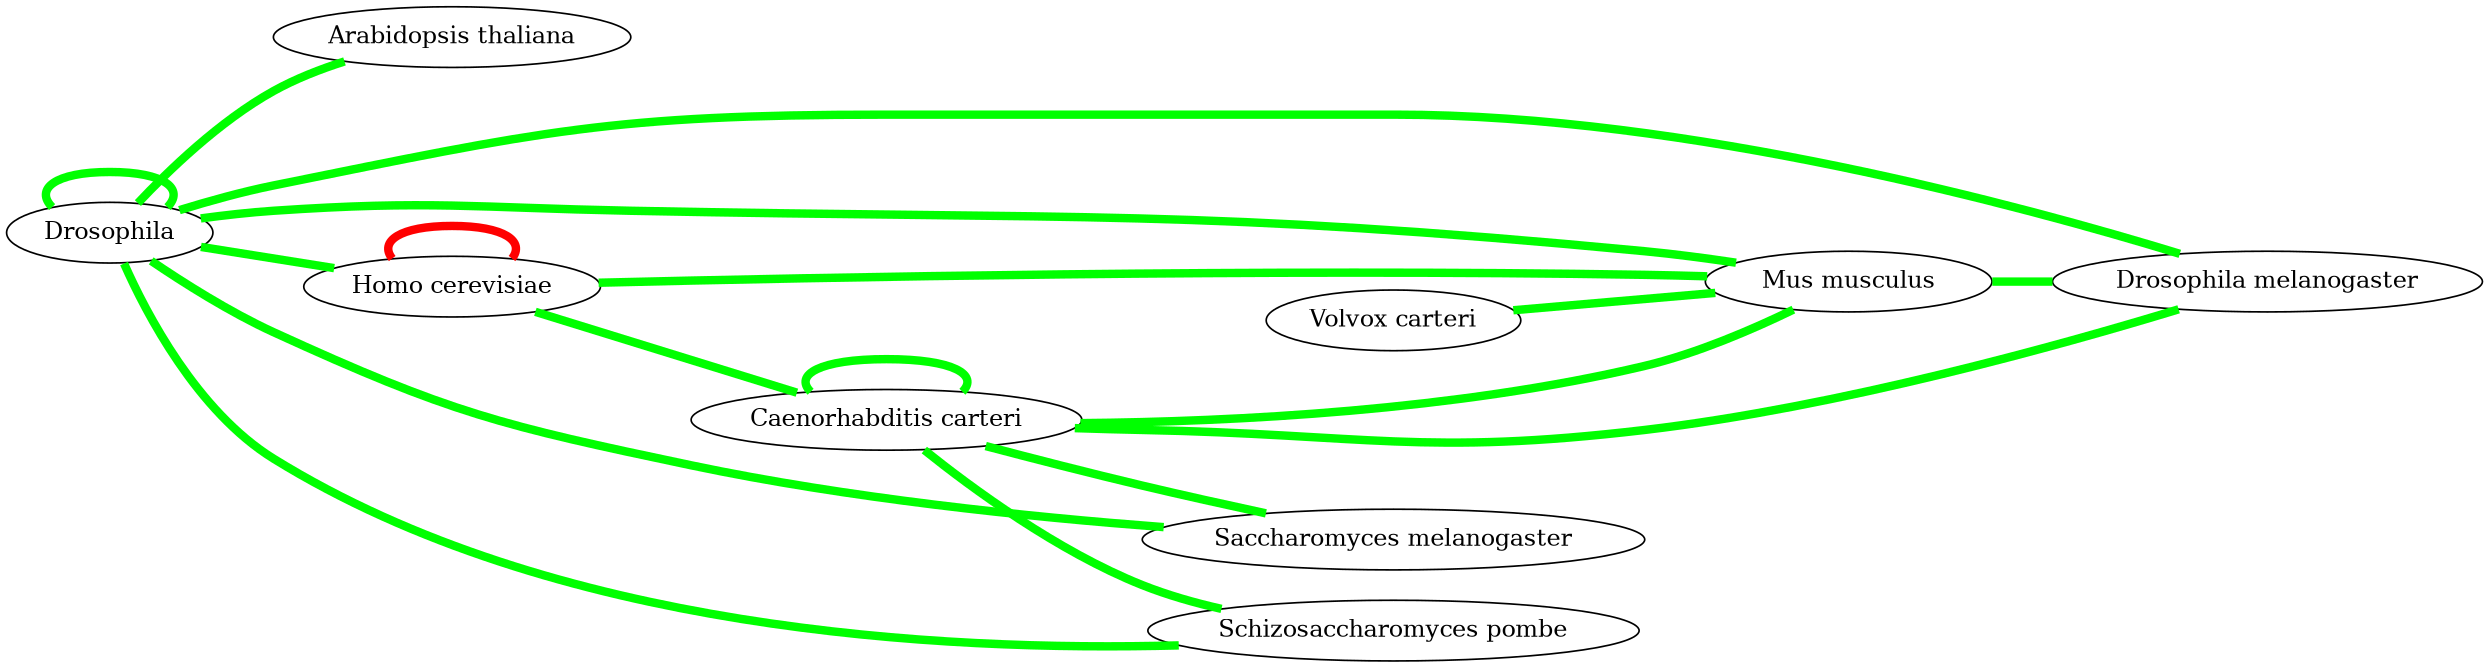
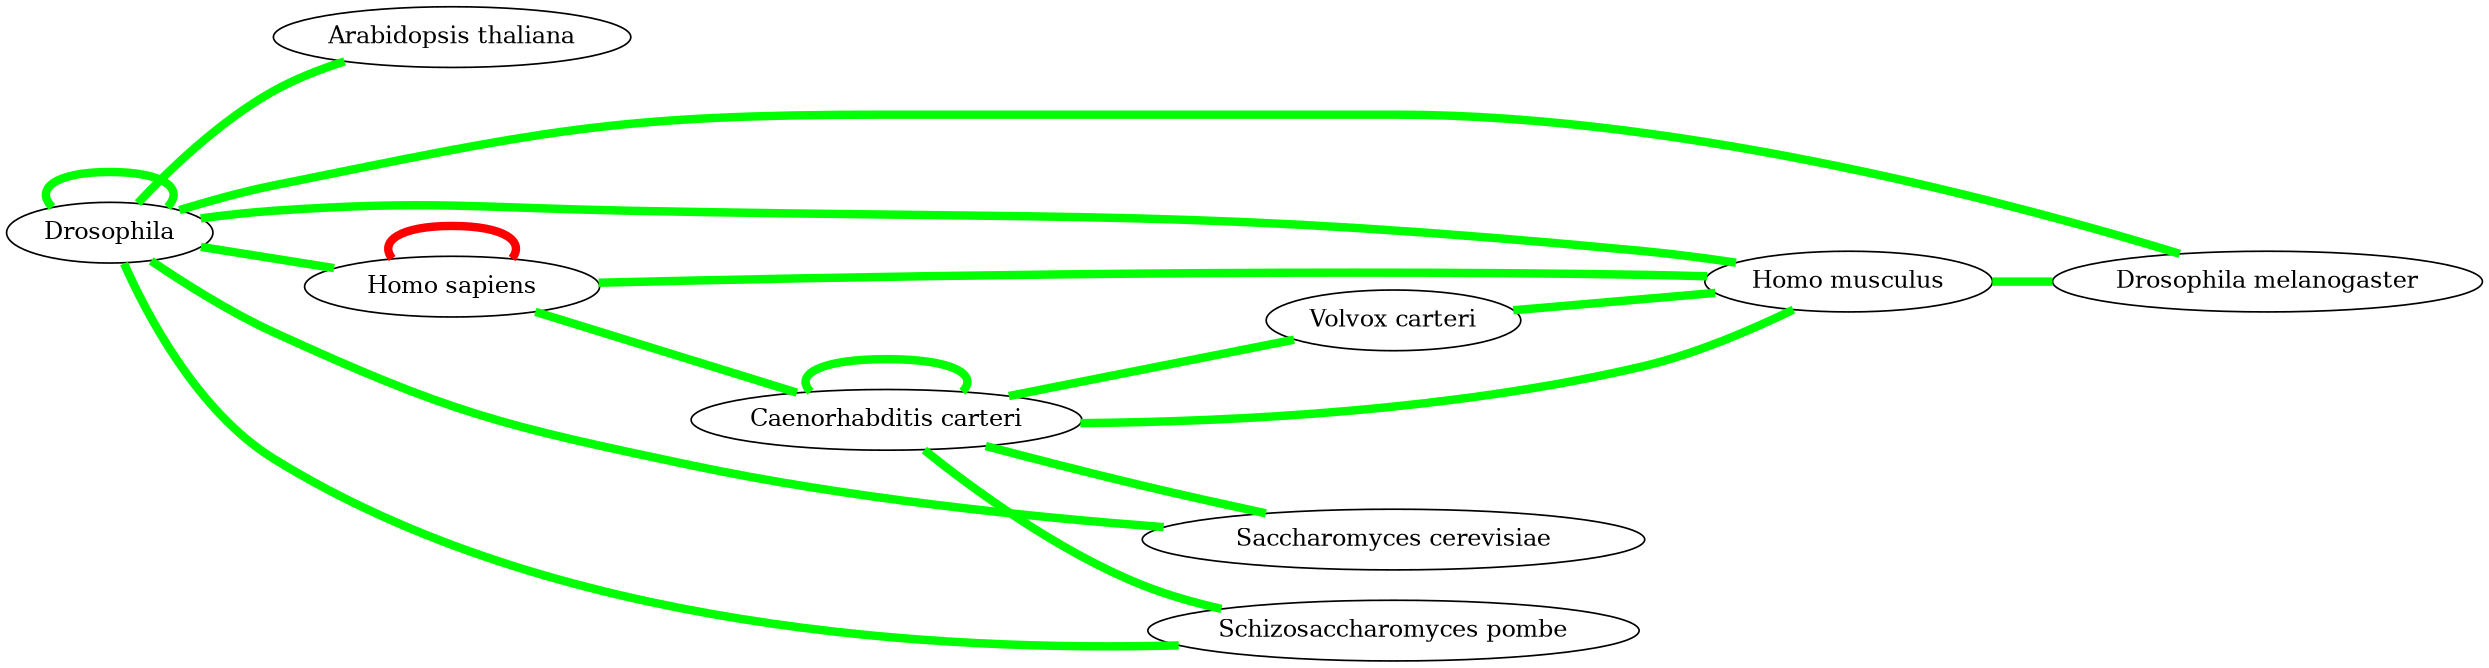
node "Mus musculus": label "Mus musculus" -> "Homo musculus"
node "Homo cerevisiae": label "Homo cerevisiae" -> "Homo sapiens"
edge "Drosophila melanogaster" -- "Caenorhabditis carteri": now "Volvox carteri" -- "Caenorhabditis carteri"
node "Saccharomyces melanogaster": label "Saccharomyces melanogaster" -> "Saccharomyces cerevisiae"
